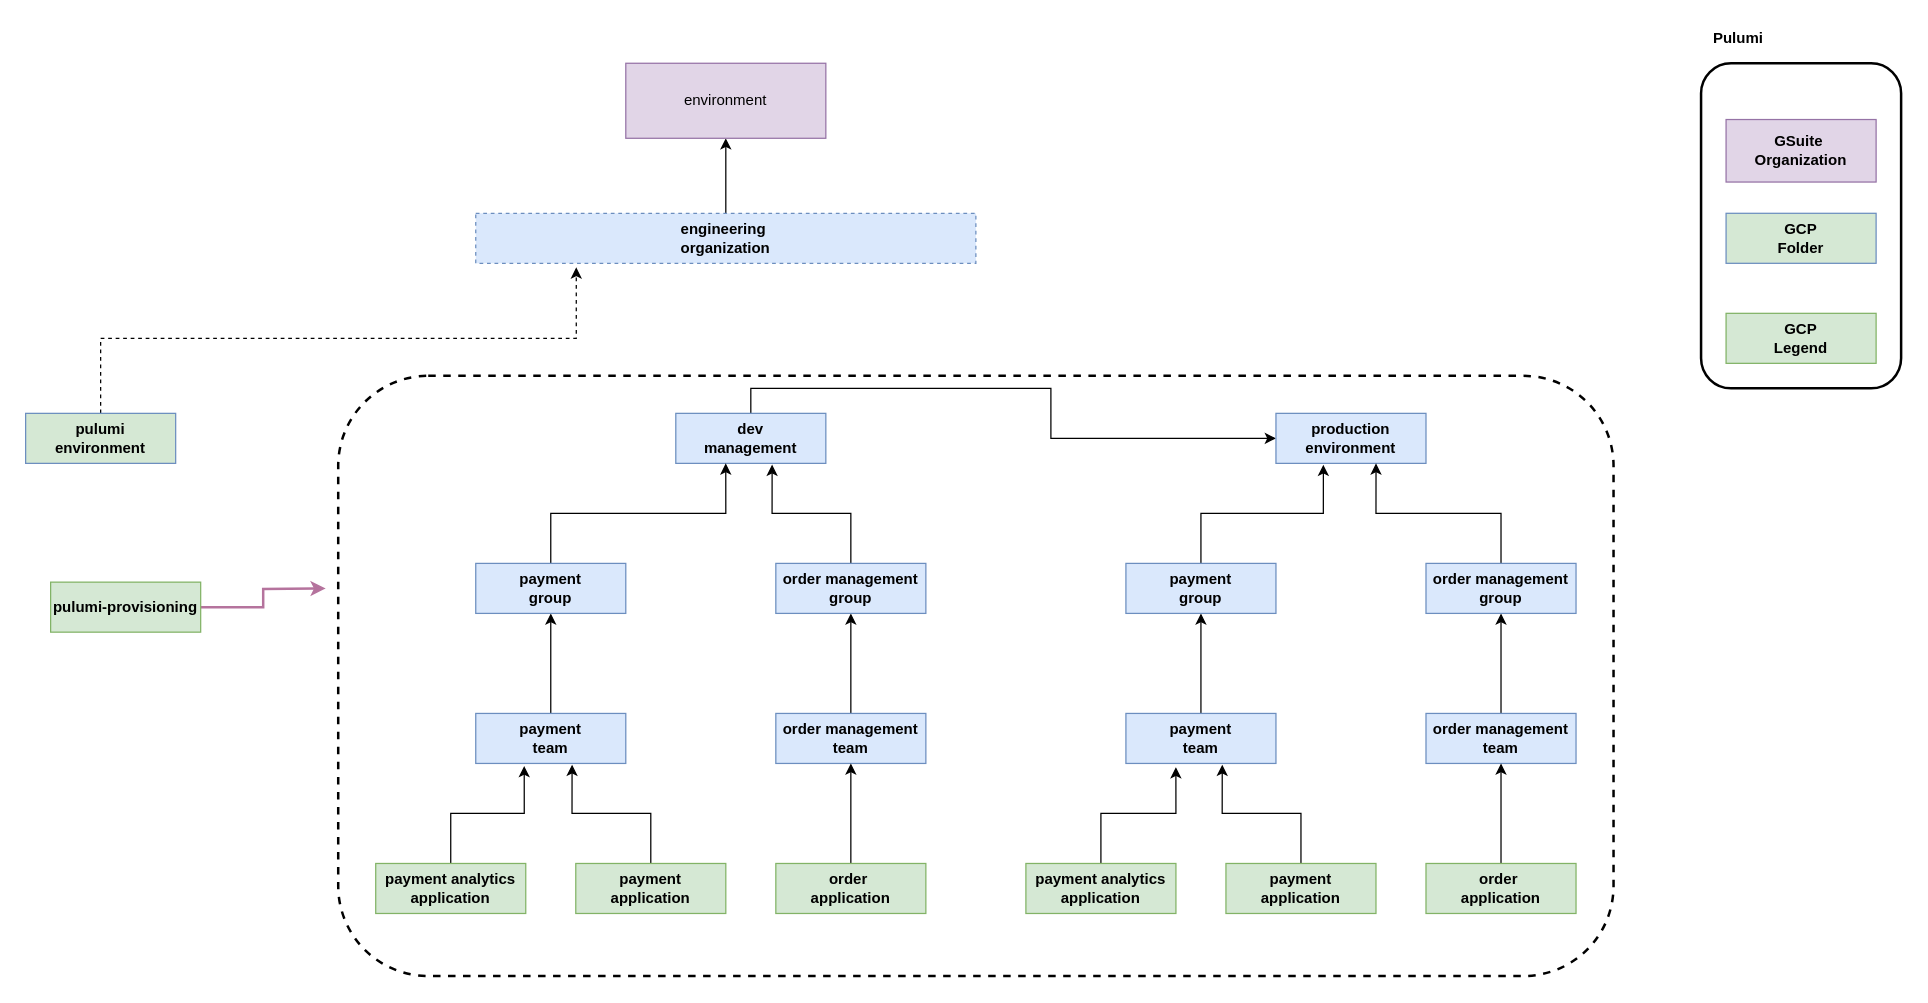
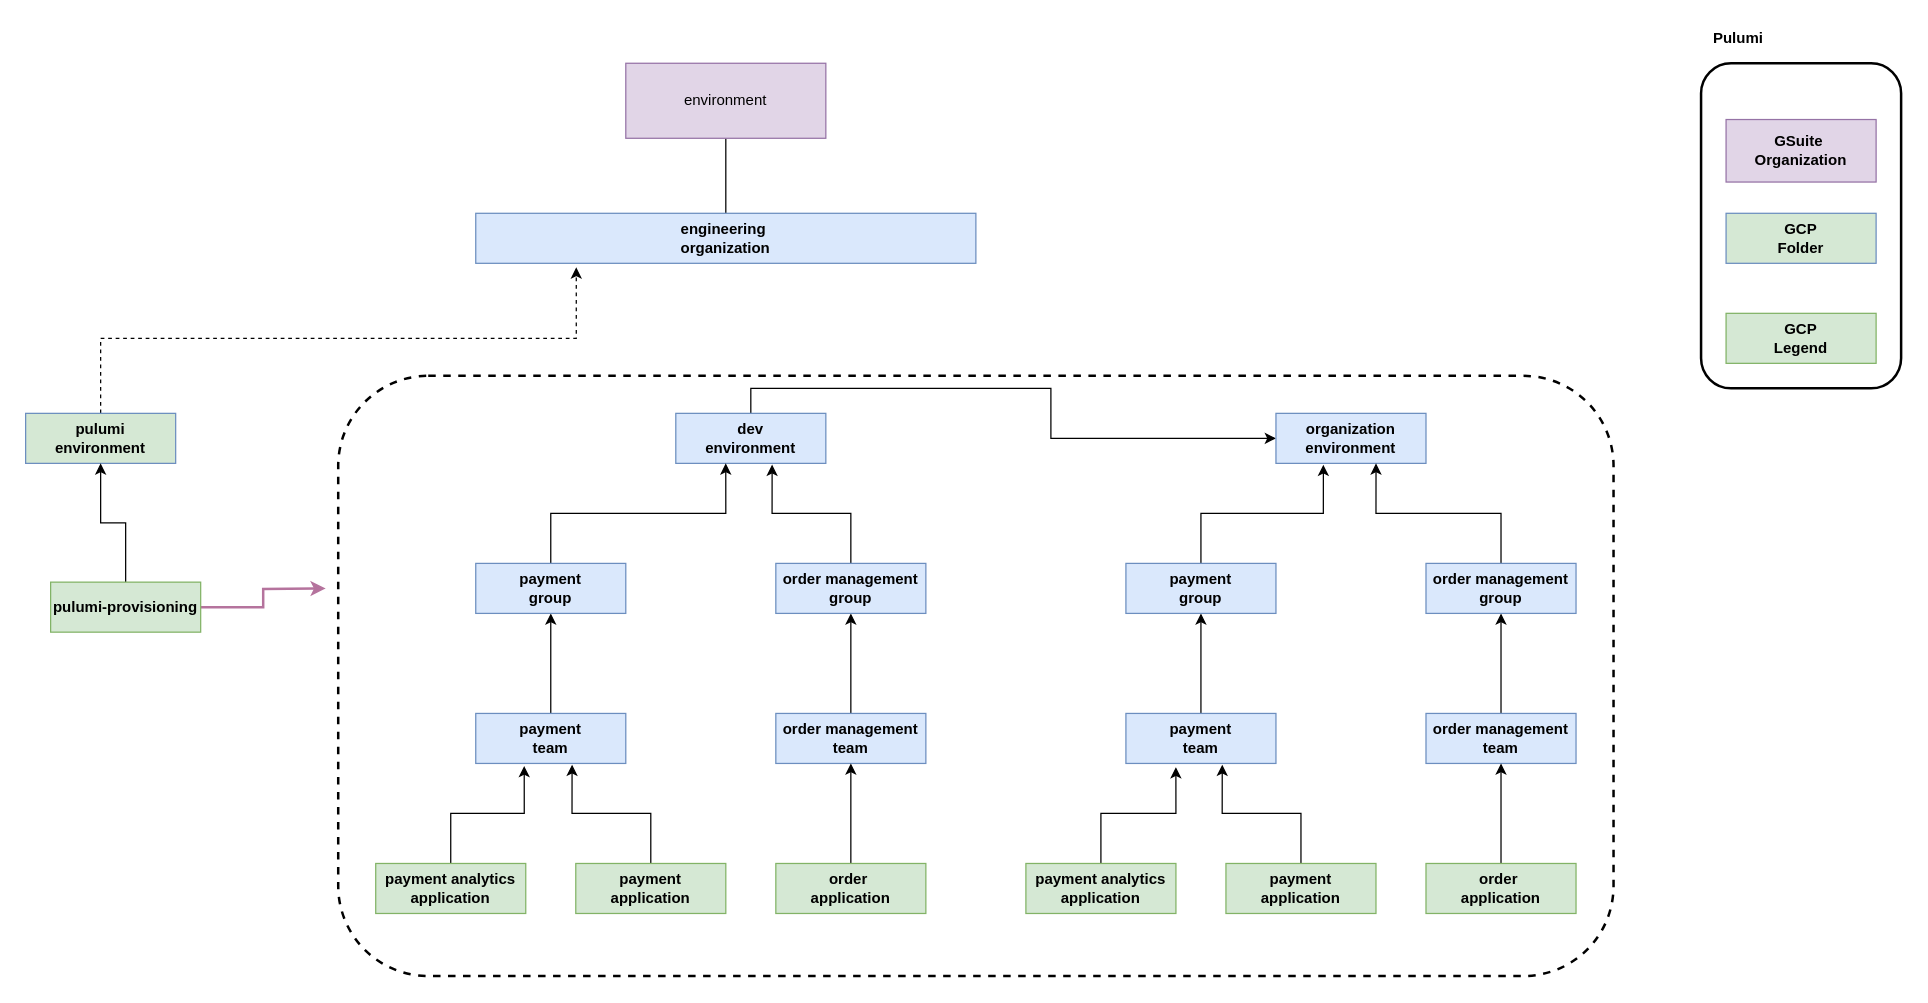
edge "engineering organization" -> "environment": arrowhead classic -> none
node "engineering organization": style dashed -> solid
node "dev management": label "dev management" -> "dev environment"
node "production environment": label "production environment" -> "organization environment"
edge "pulumi-provisioning" -> "pulumi environment": added
